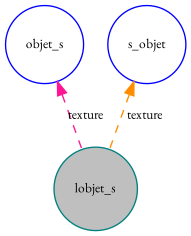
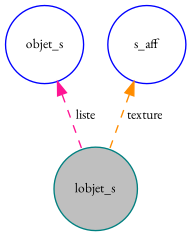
node "s_objet": label "s_objet" -> "s_aff"
edge "lobjet_s" -> "objet_s": label " texture" -> " liste"
